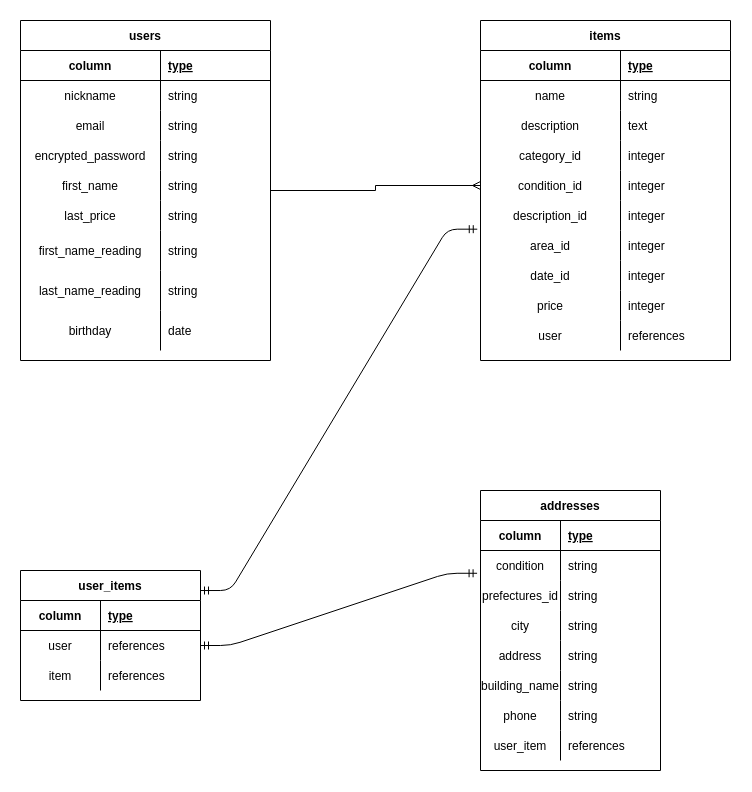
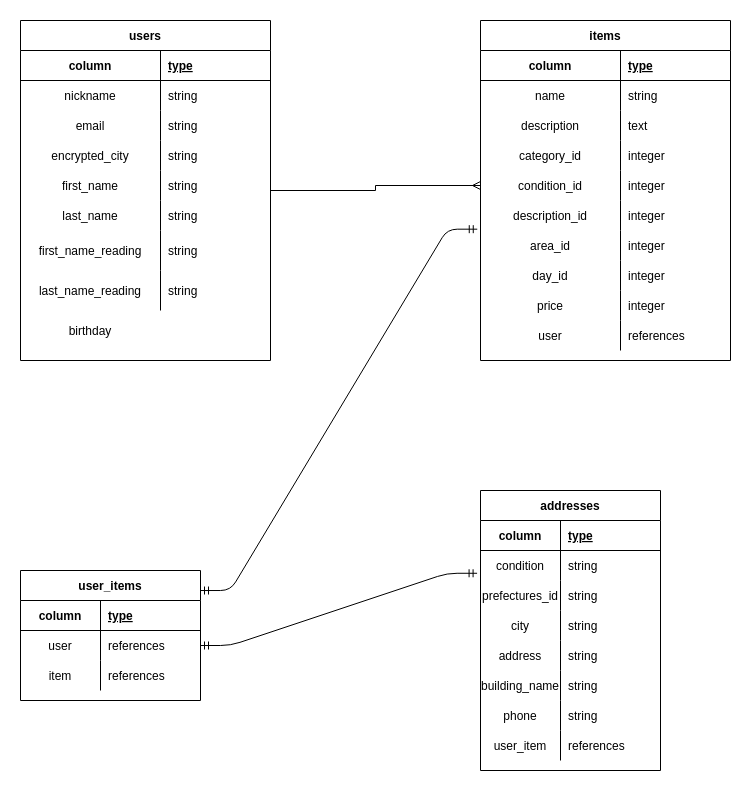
node "encrypted_password": label "encrypted_password" -> "encrypted_city"
node "last_price": label "last_price" -> "last_name"
node "date_id": label "date_id" -> "day_id"
node "date": removed
